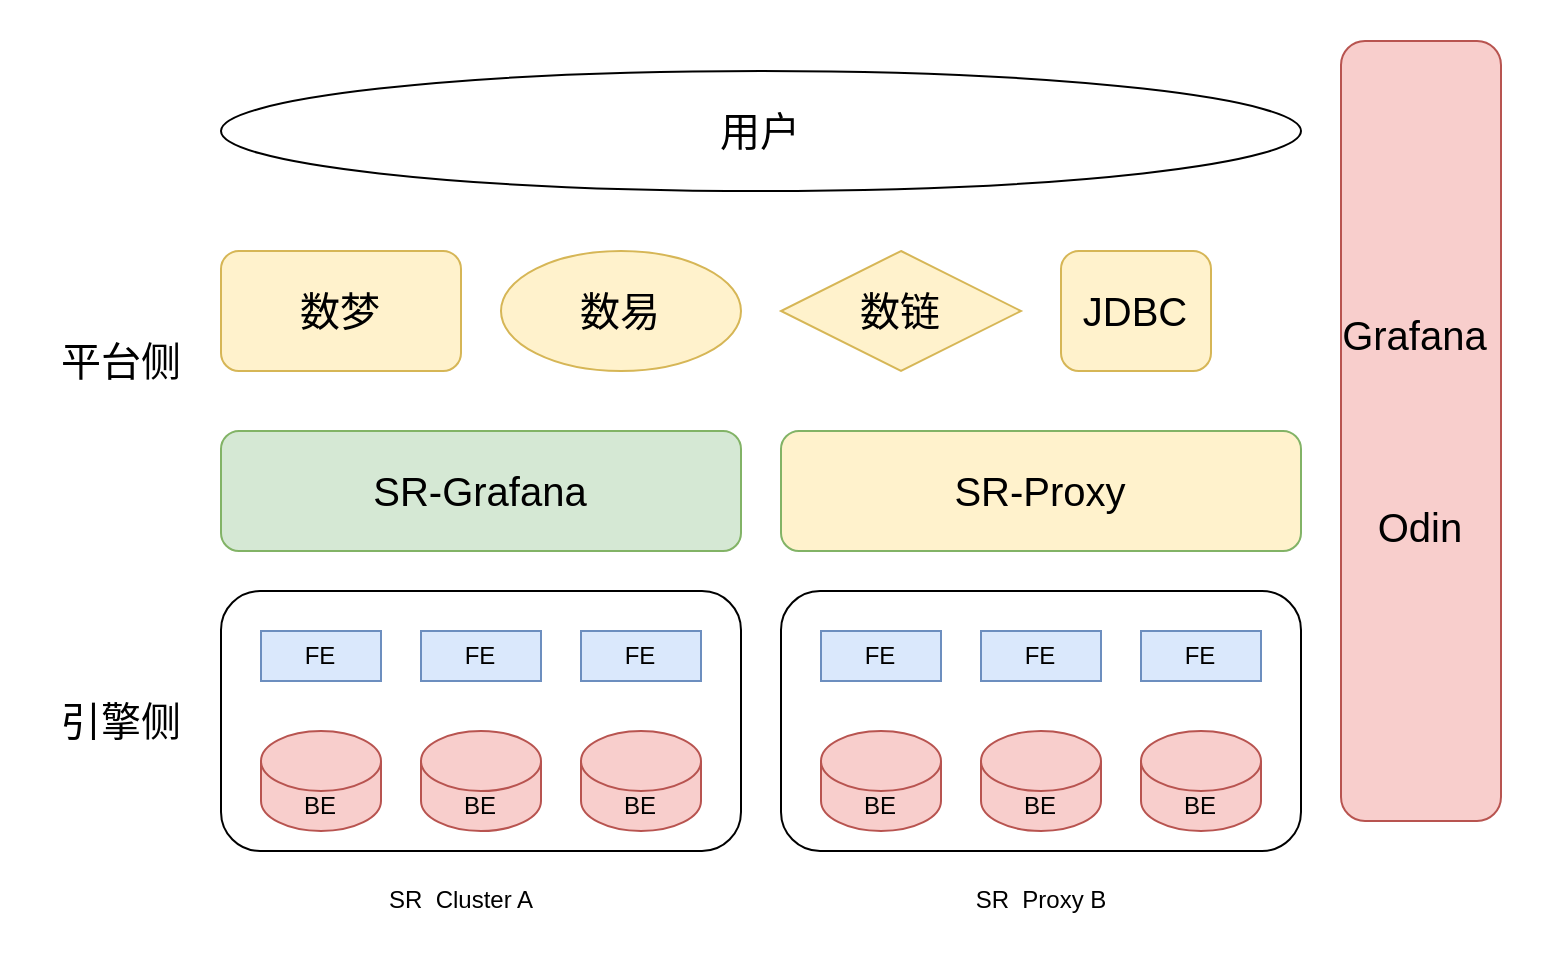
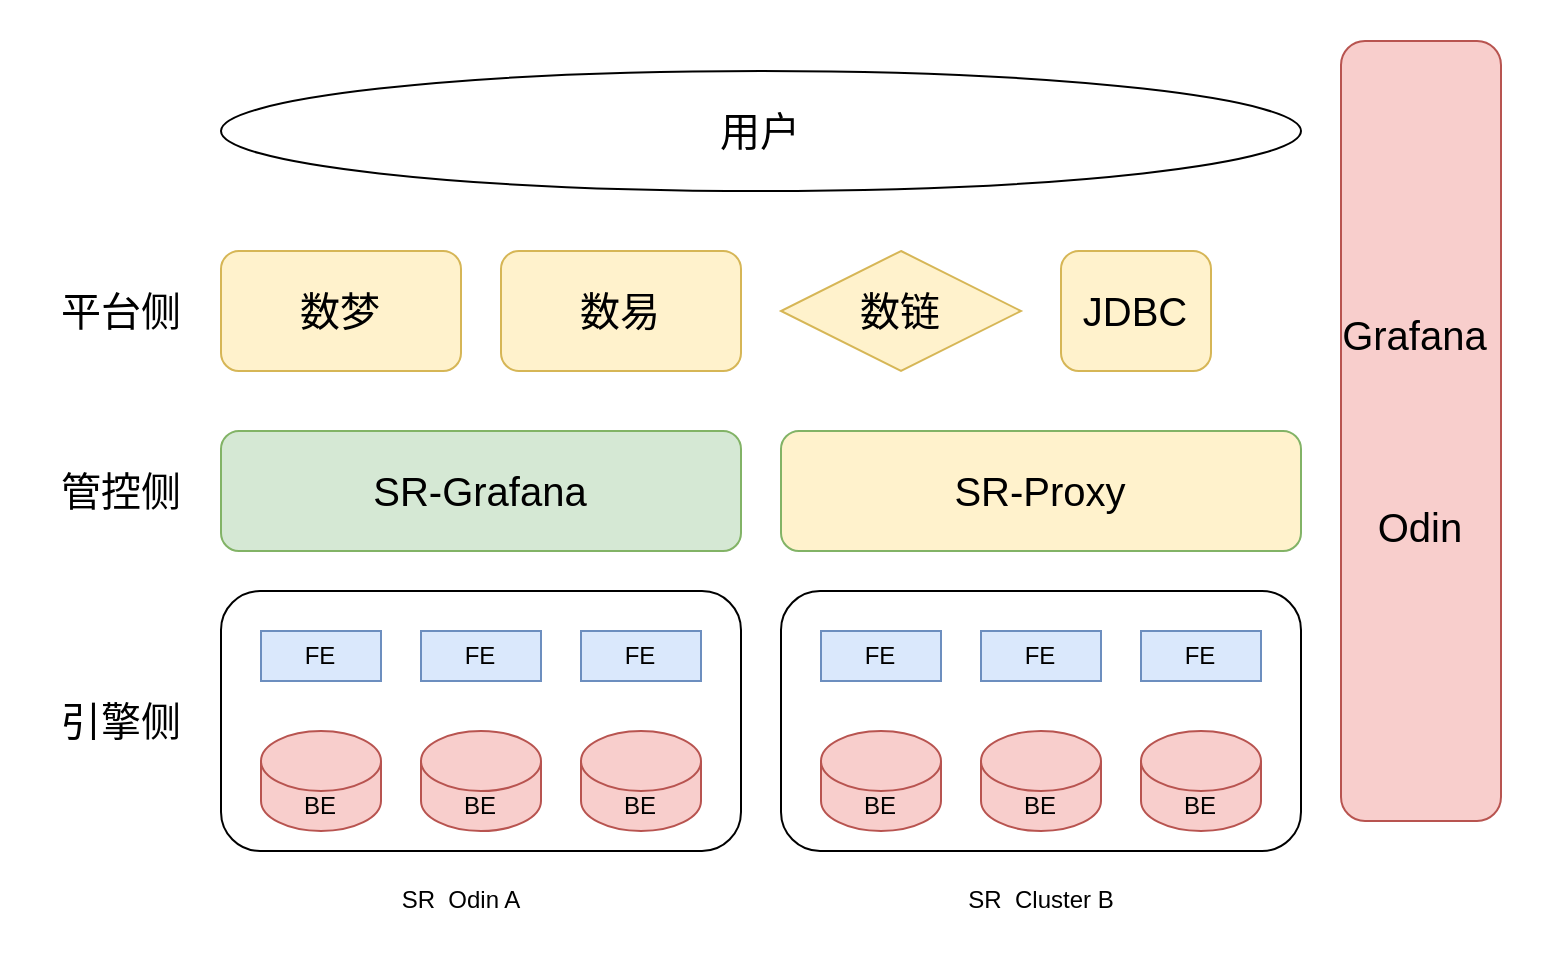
node "数易": shape ellipse -> rounded rectangle
node "平台侧": moved (121, 361) -> (121, 311)
node "管控侧": added
node "SR Cluster A": label "SR Cluster A" -> "SR Odin A"
node "SR Proxy B": label "SR Proxy B" -> "SR Cluster B"
